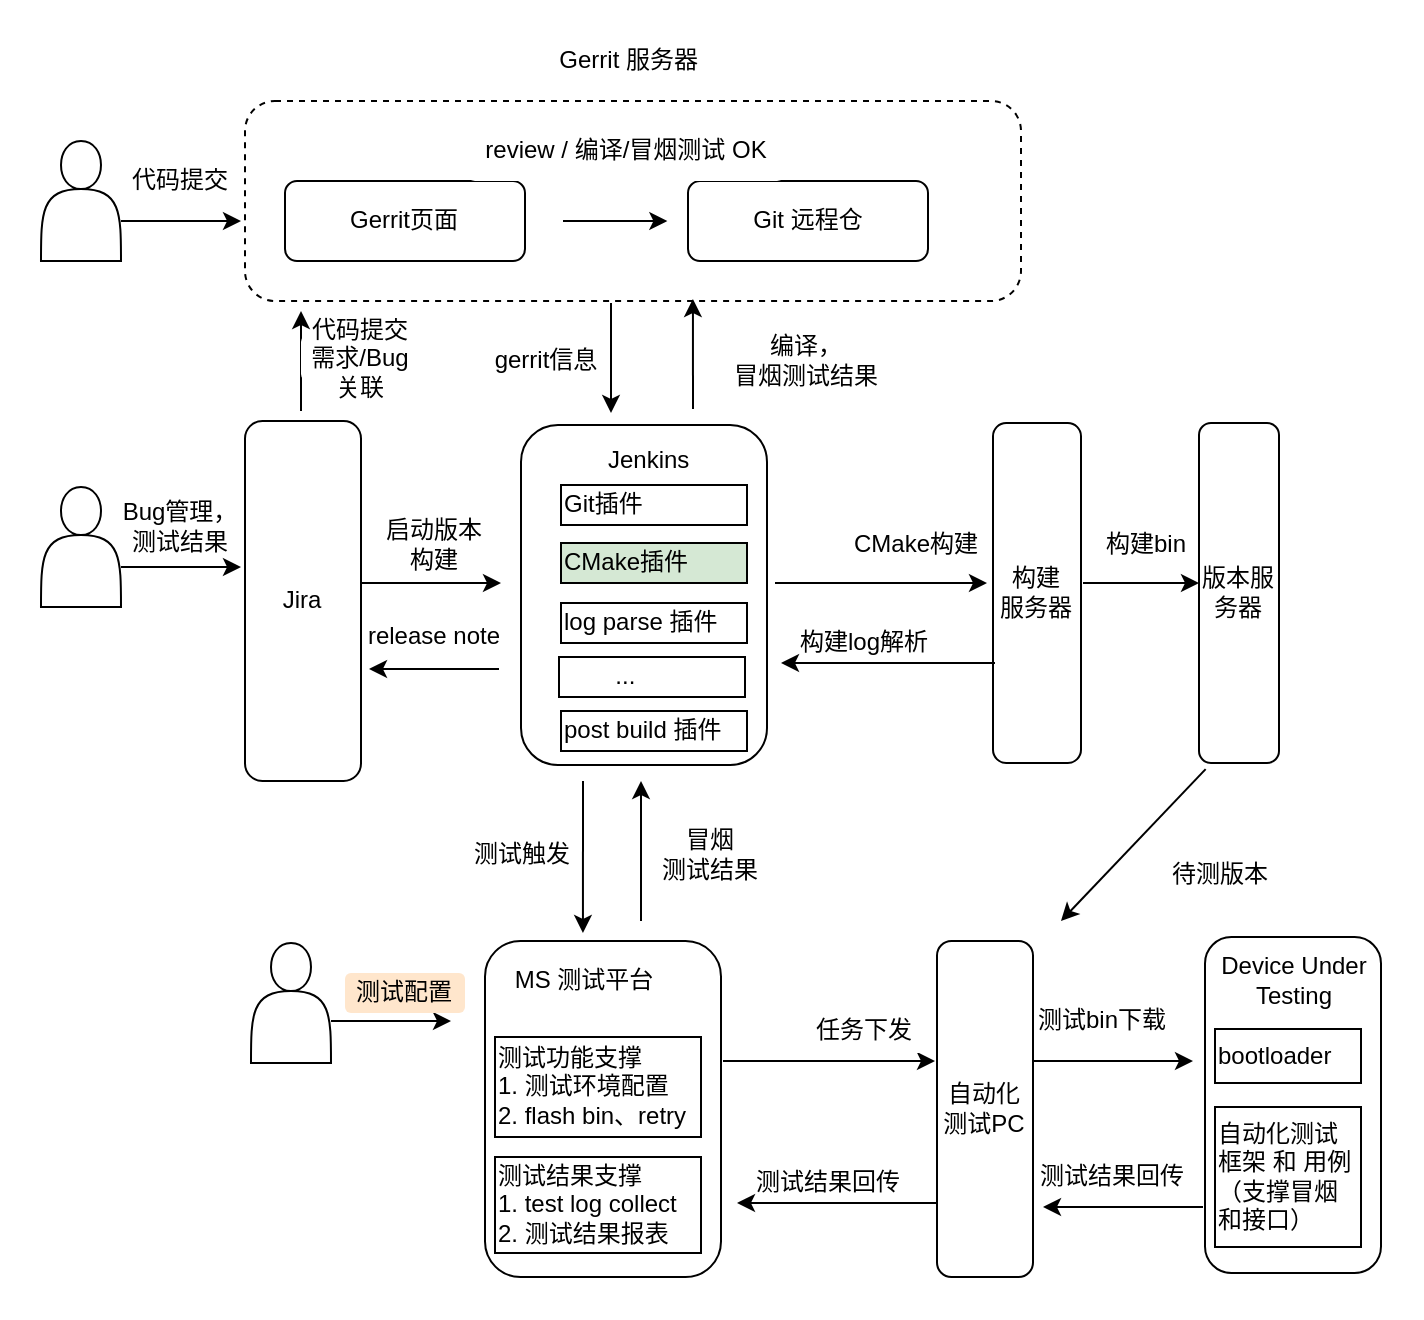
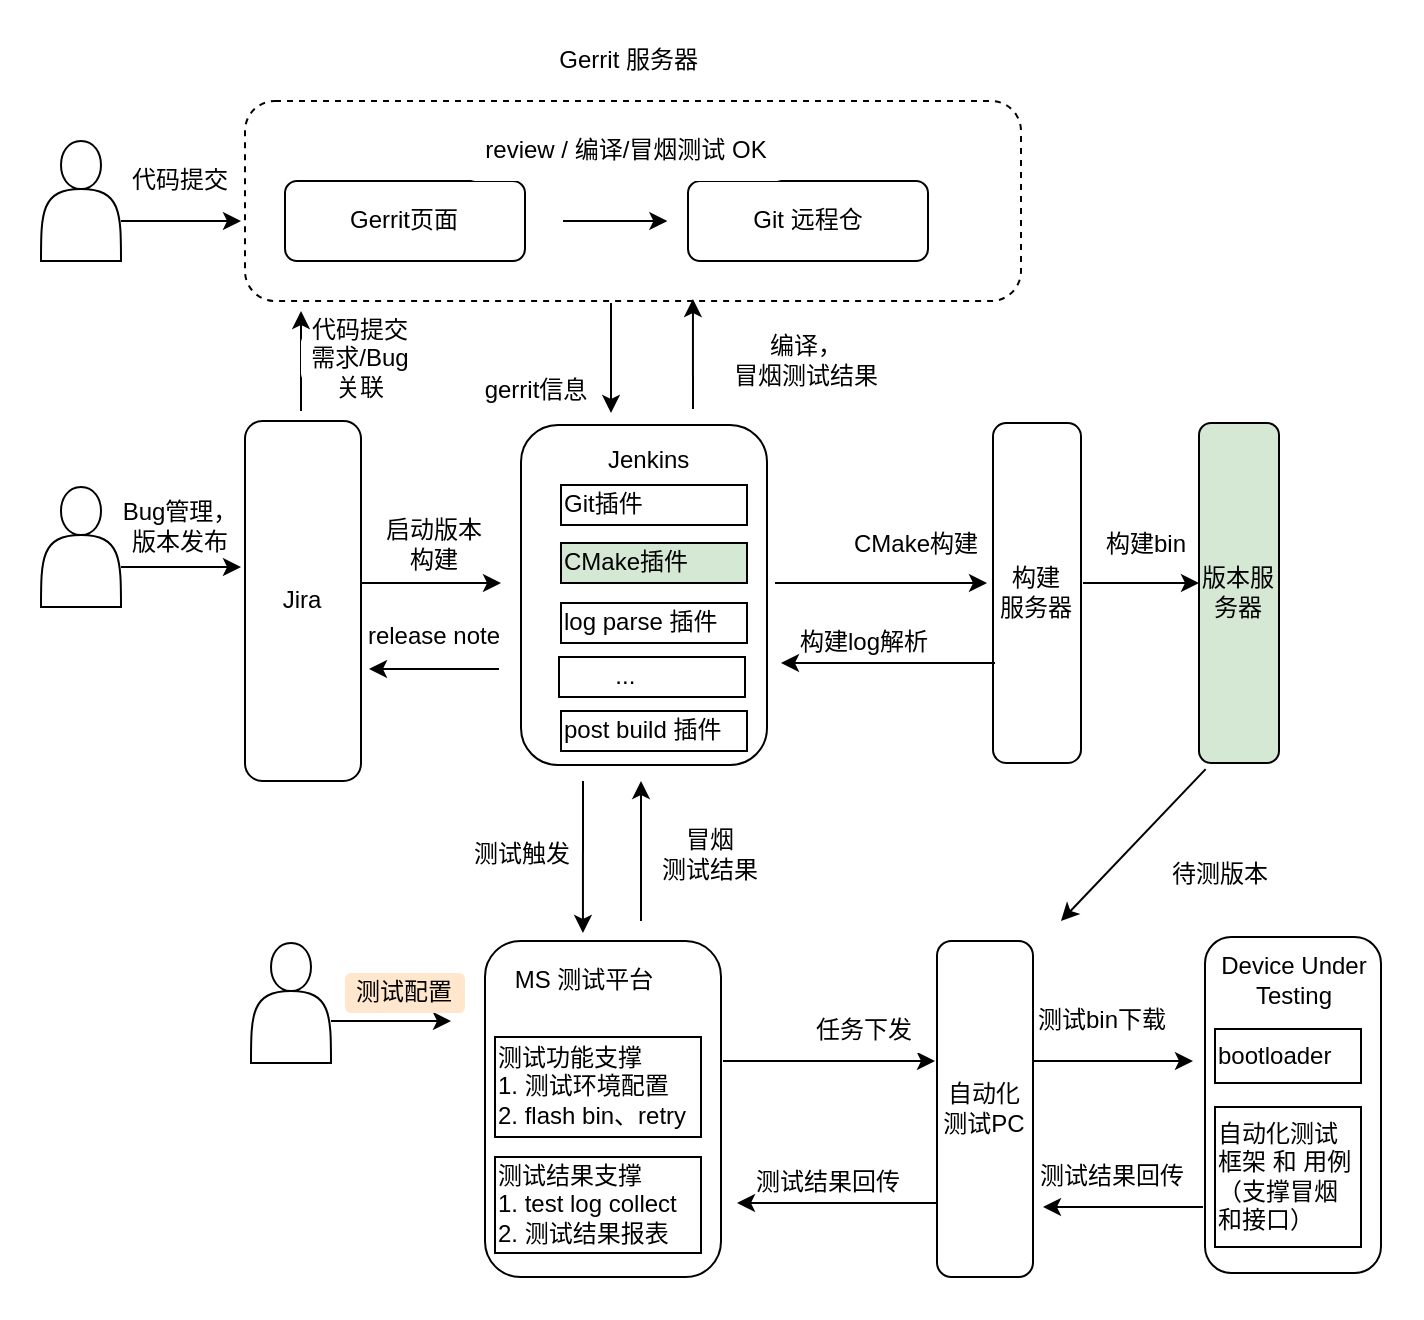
node "gerrit信息": moved (547, 361) -> (537, 391)
node "Bug管理，测试结果": label "Bug管理，测试结果" -> "Bug管理，版本发布"
node "版本服务器": fillcolor #ffffff -> #d5e8d4
